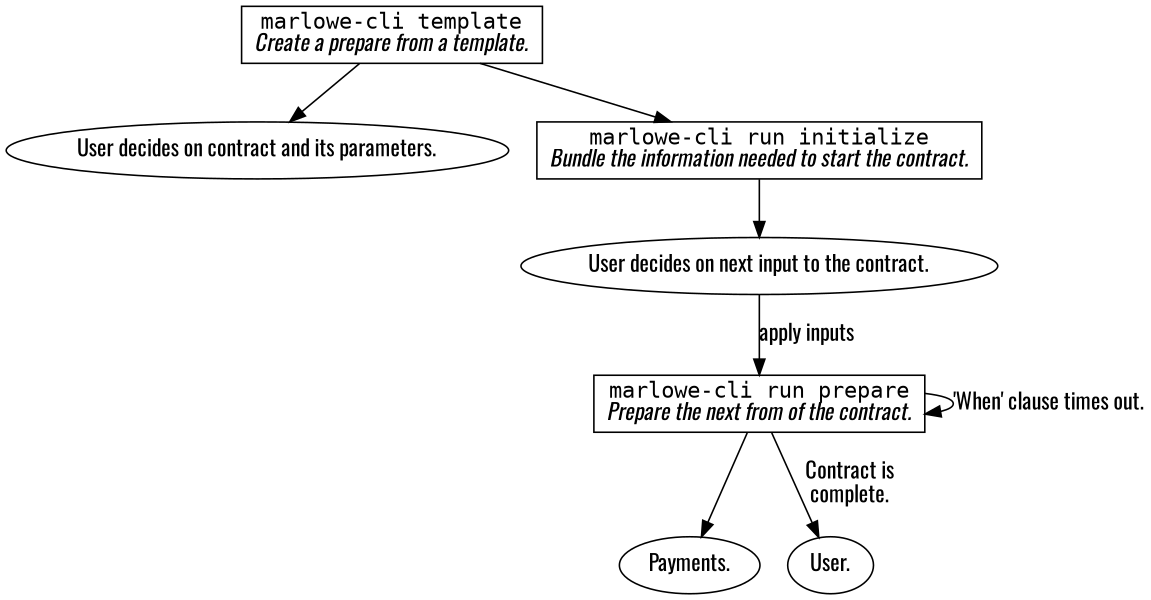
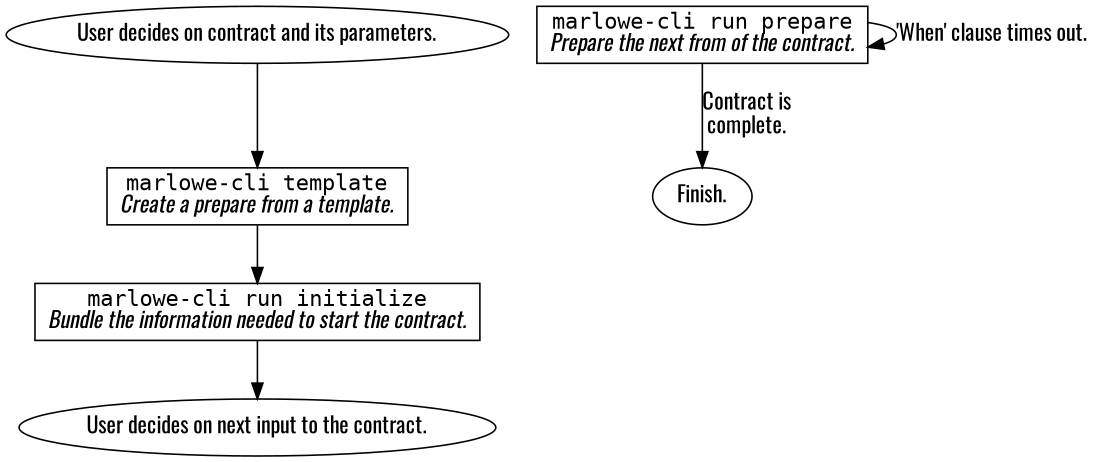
edge "marlowe-cli template" -> "User decides on contract and its parameters.": reversed
edge "User decides on next input to the contract." -> "marlowe-cli run prepare": removed, label "apply inputs"
node "Payments.": removed
node "User.": label "User." -> "Finish."
